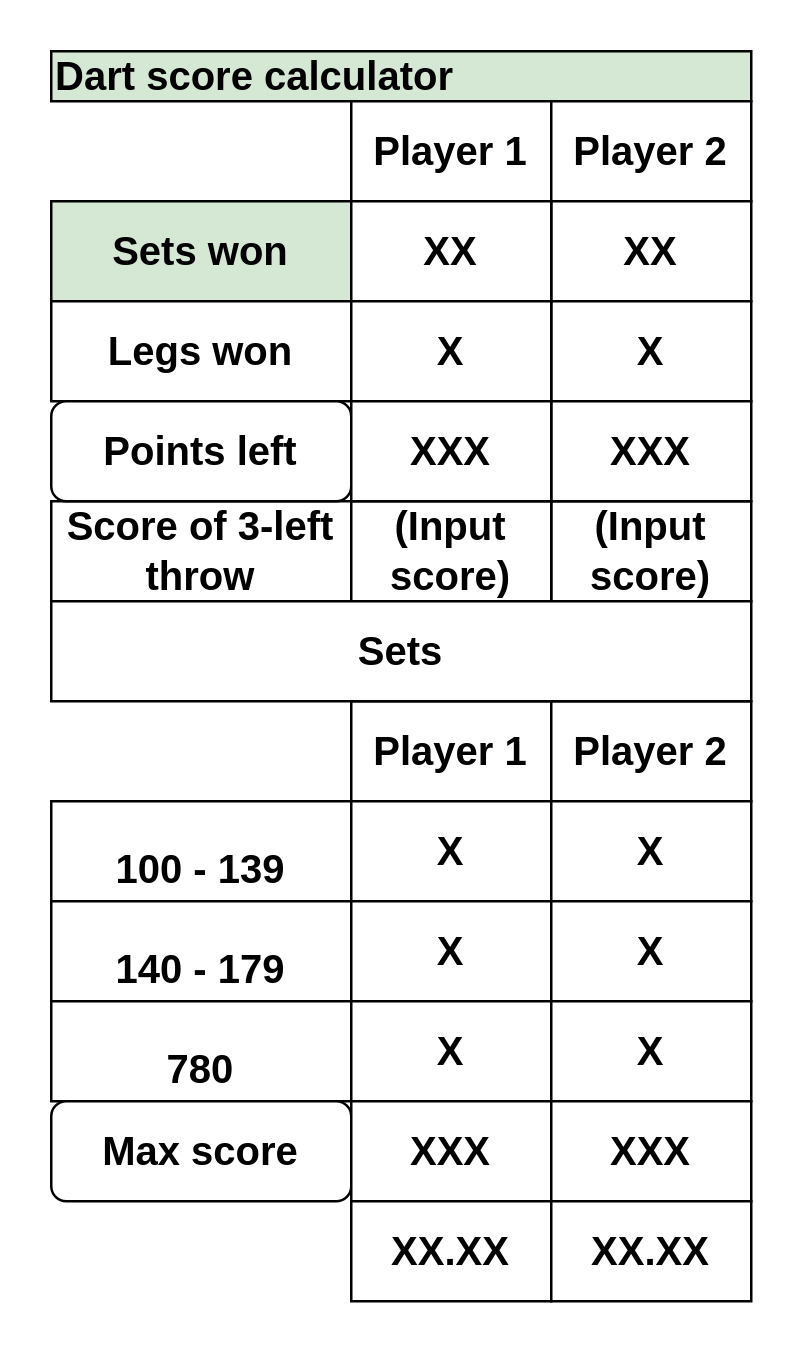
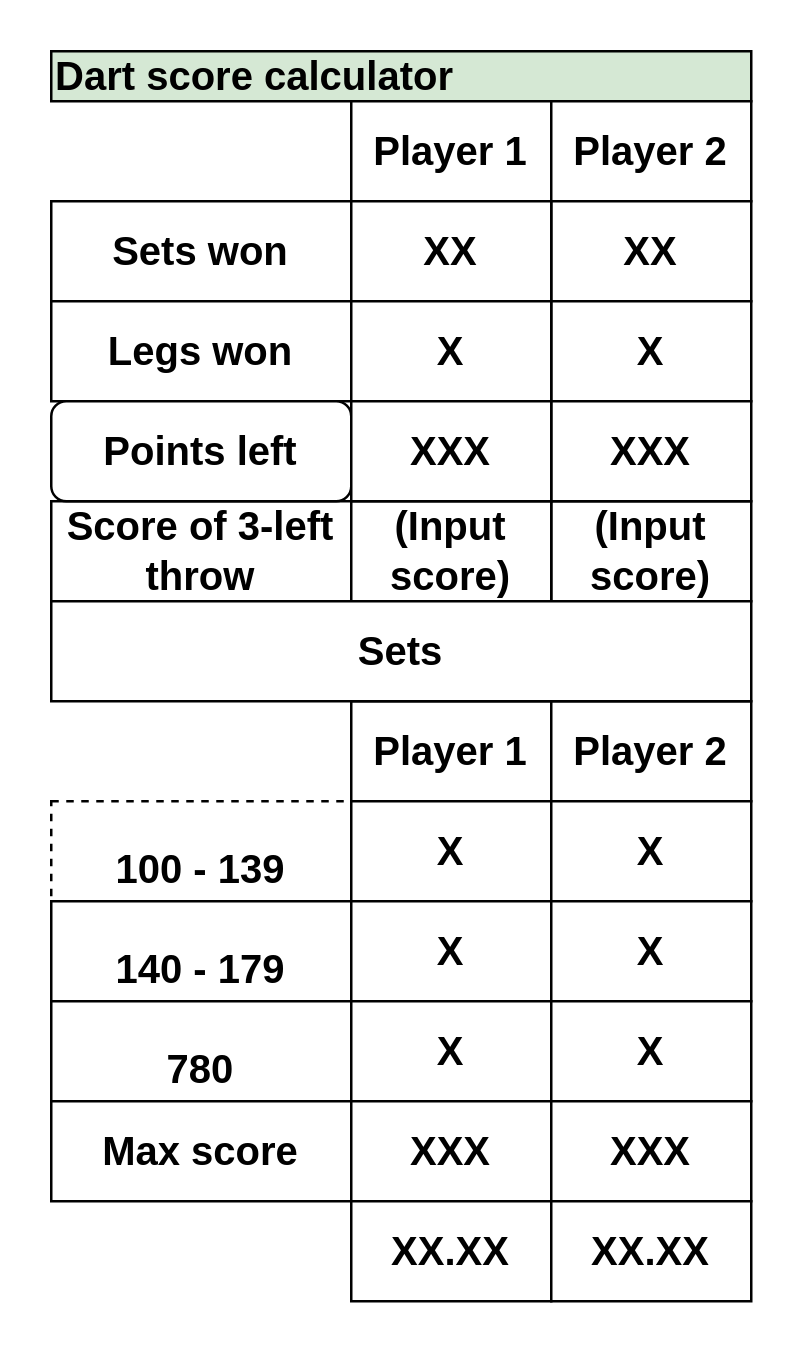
node "Sets won": fillcolor #d5e8d4 -> #ffffff
node "100 - 139": style solid -> dashed
node "Max score": shape rounded rectangle -> rectangle
